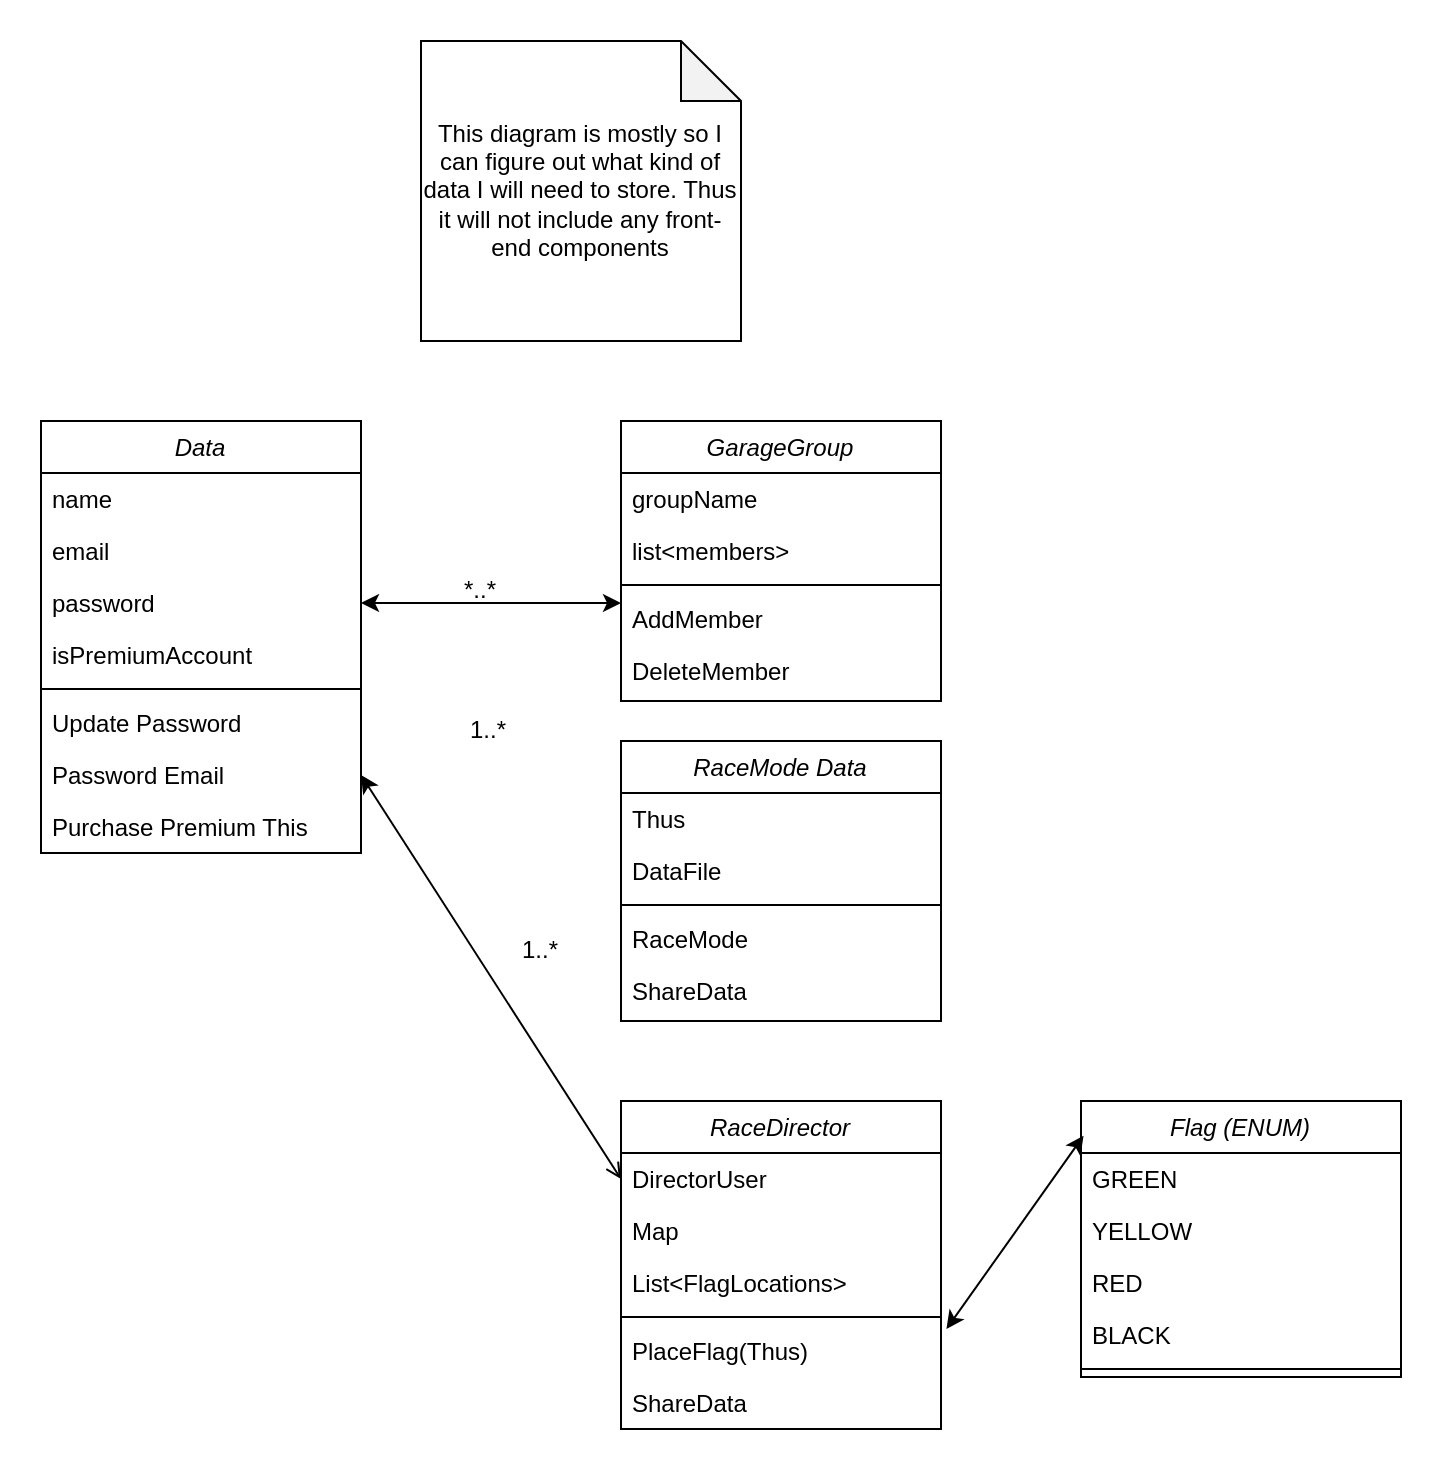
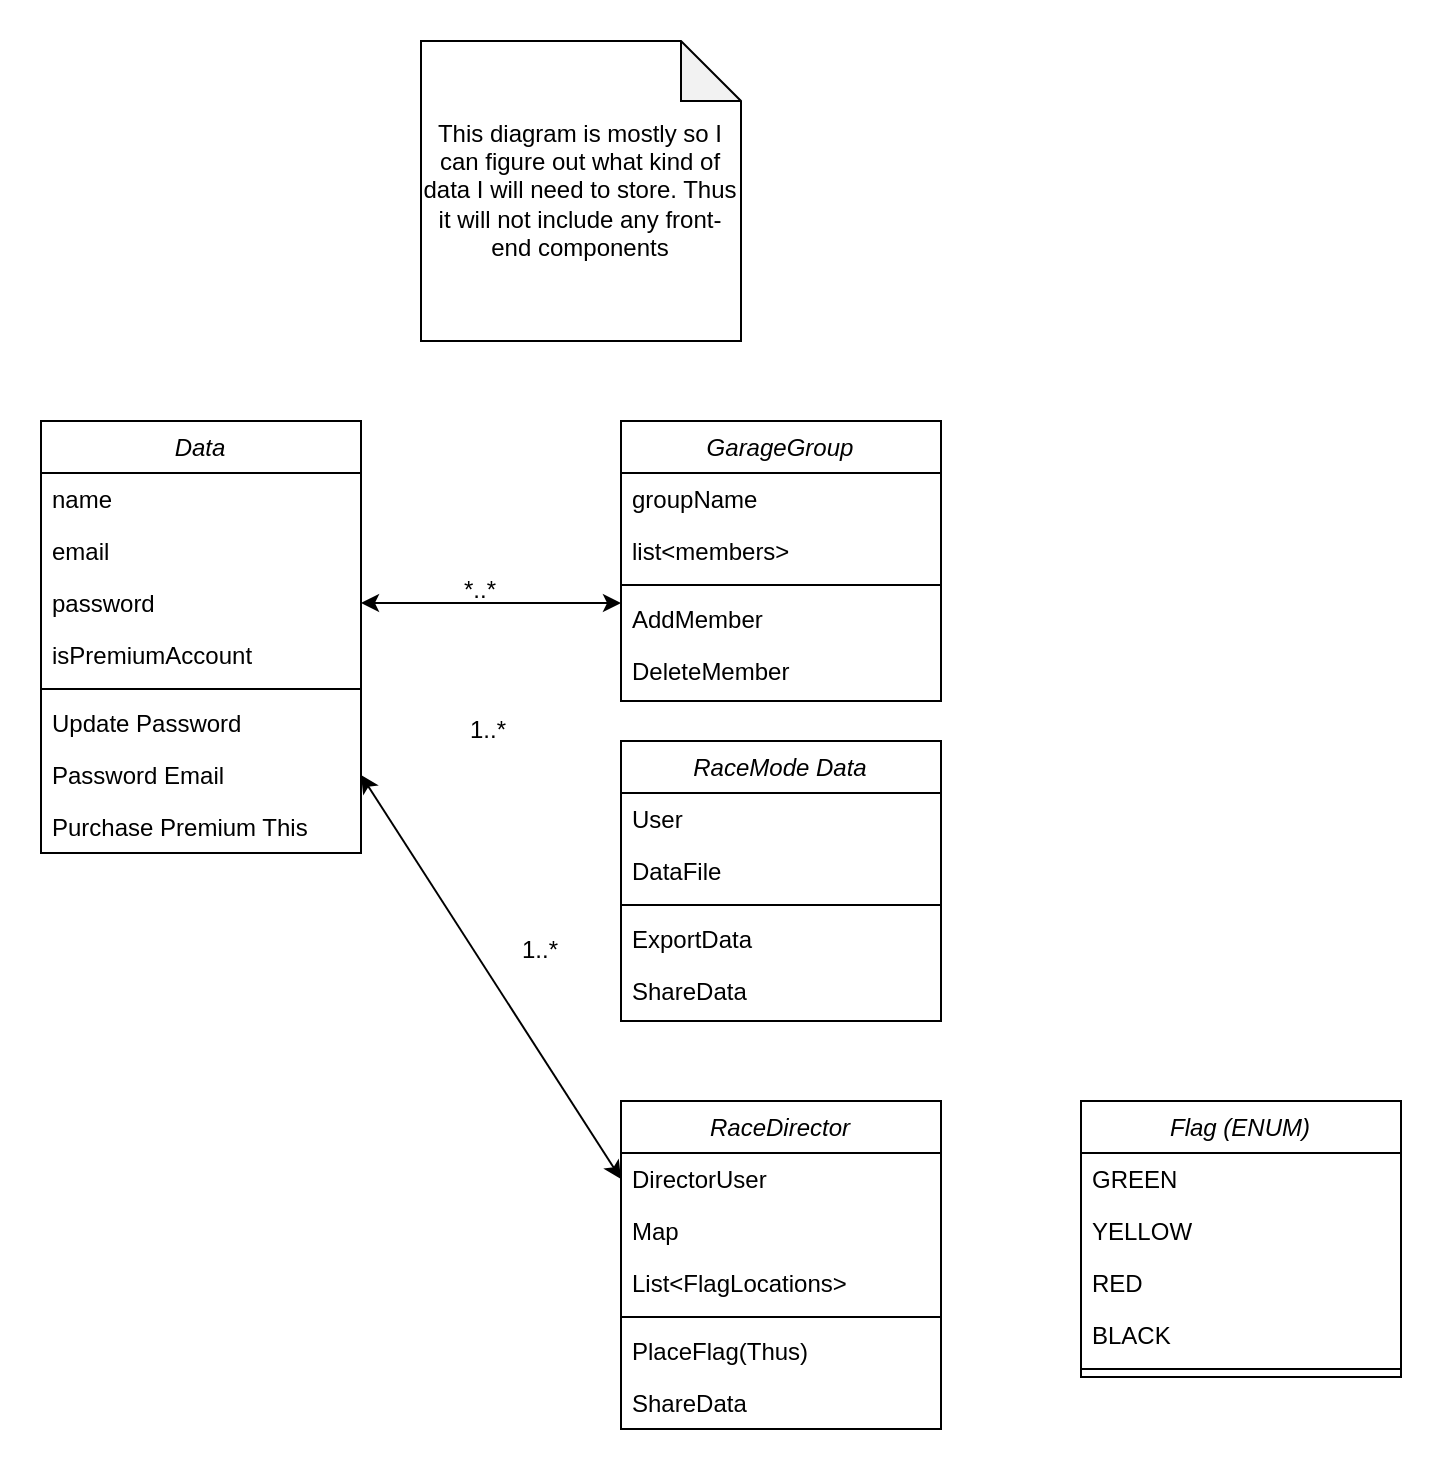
node "Thus": label "Thus" -> "User"
node "RaceMode": label "RaceMode" -> "ExportData"
edge "Password Email" -- "DirectorUser": arrowhead open -> classic
edge "Flag (ENUM)" -- "PlaceFlag(Thus)": removed
